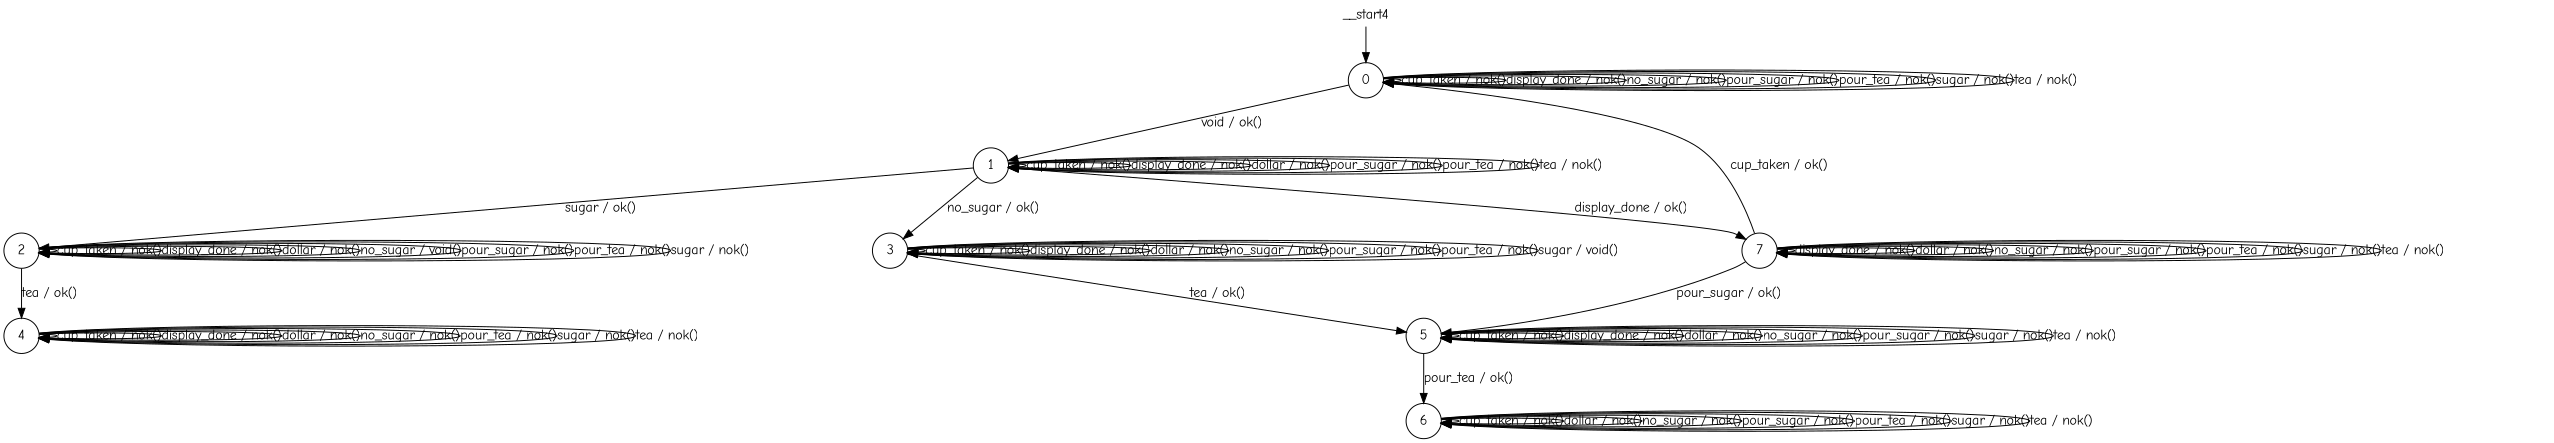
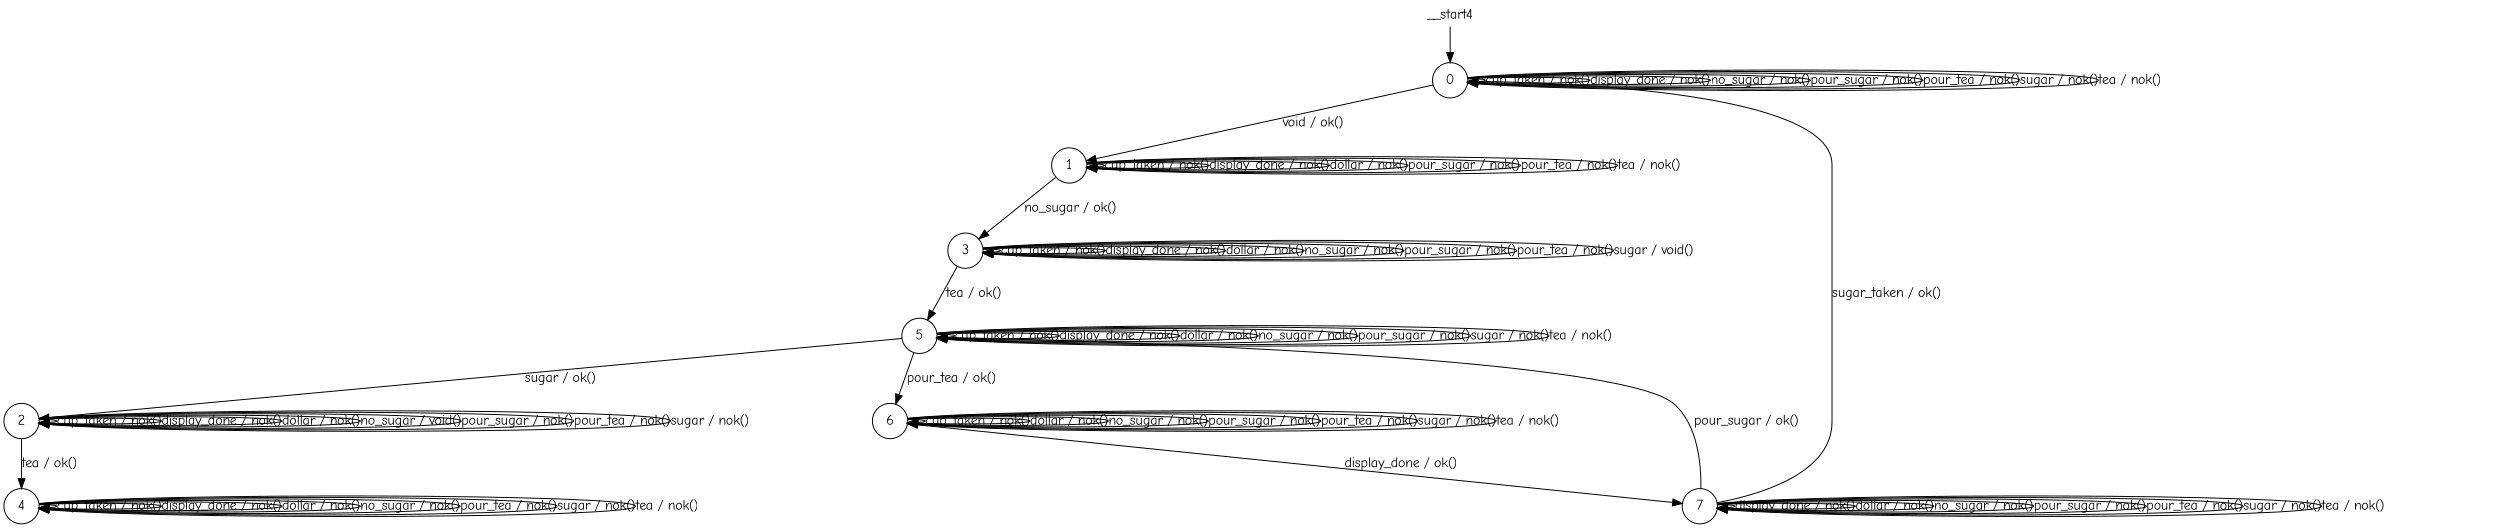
edge "7" -> "0": label "cup_taken / ok()" -> "sugar_taken / ok()"
edge "1" -> "7": now "6" -> "7"
edge "1" -> "2": now "5" -> "2"
